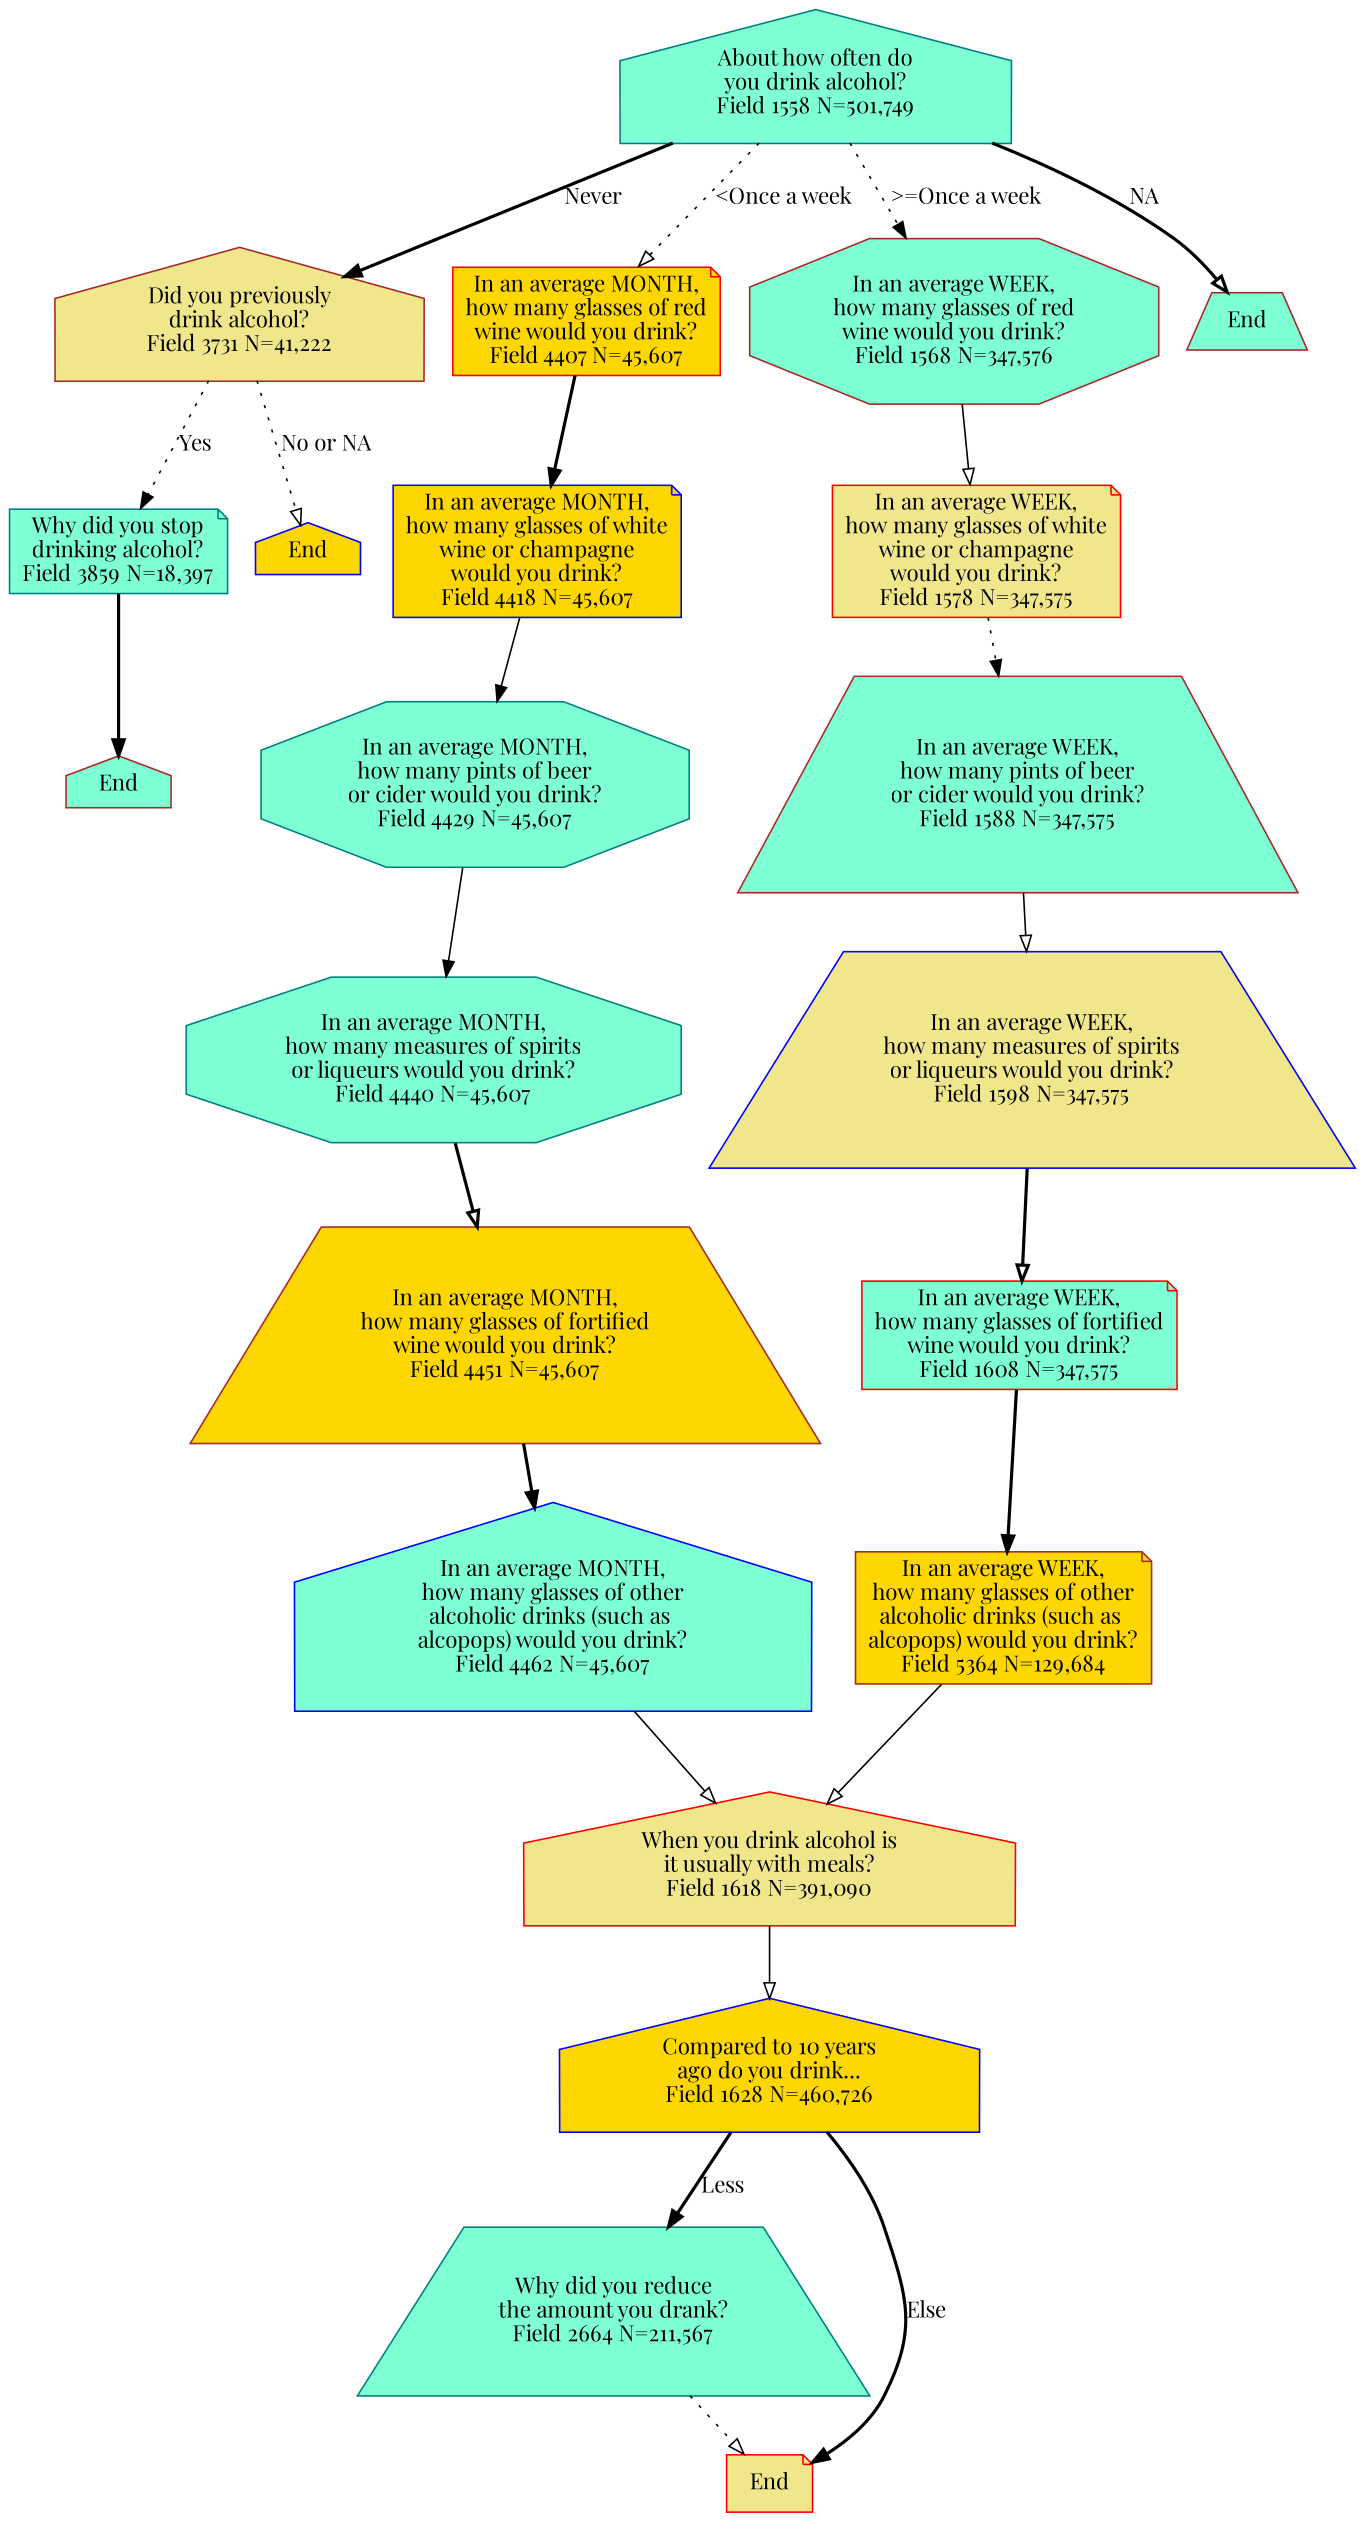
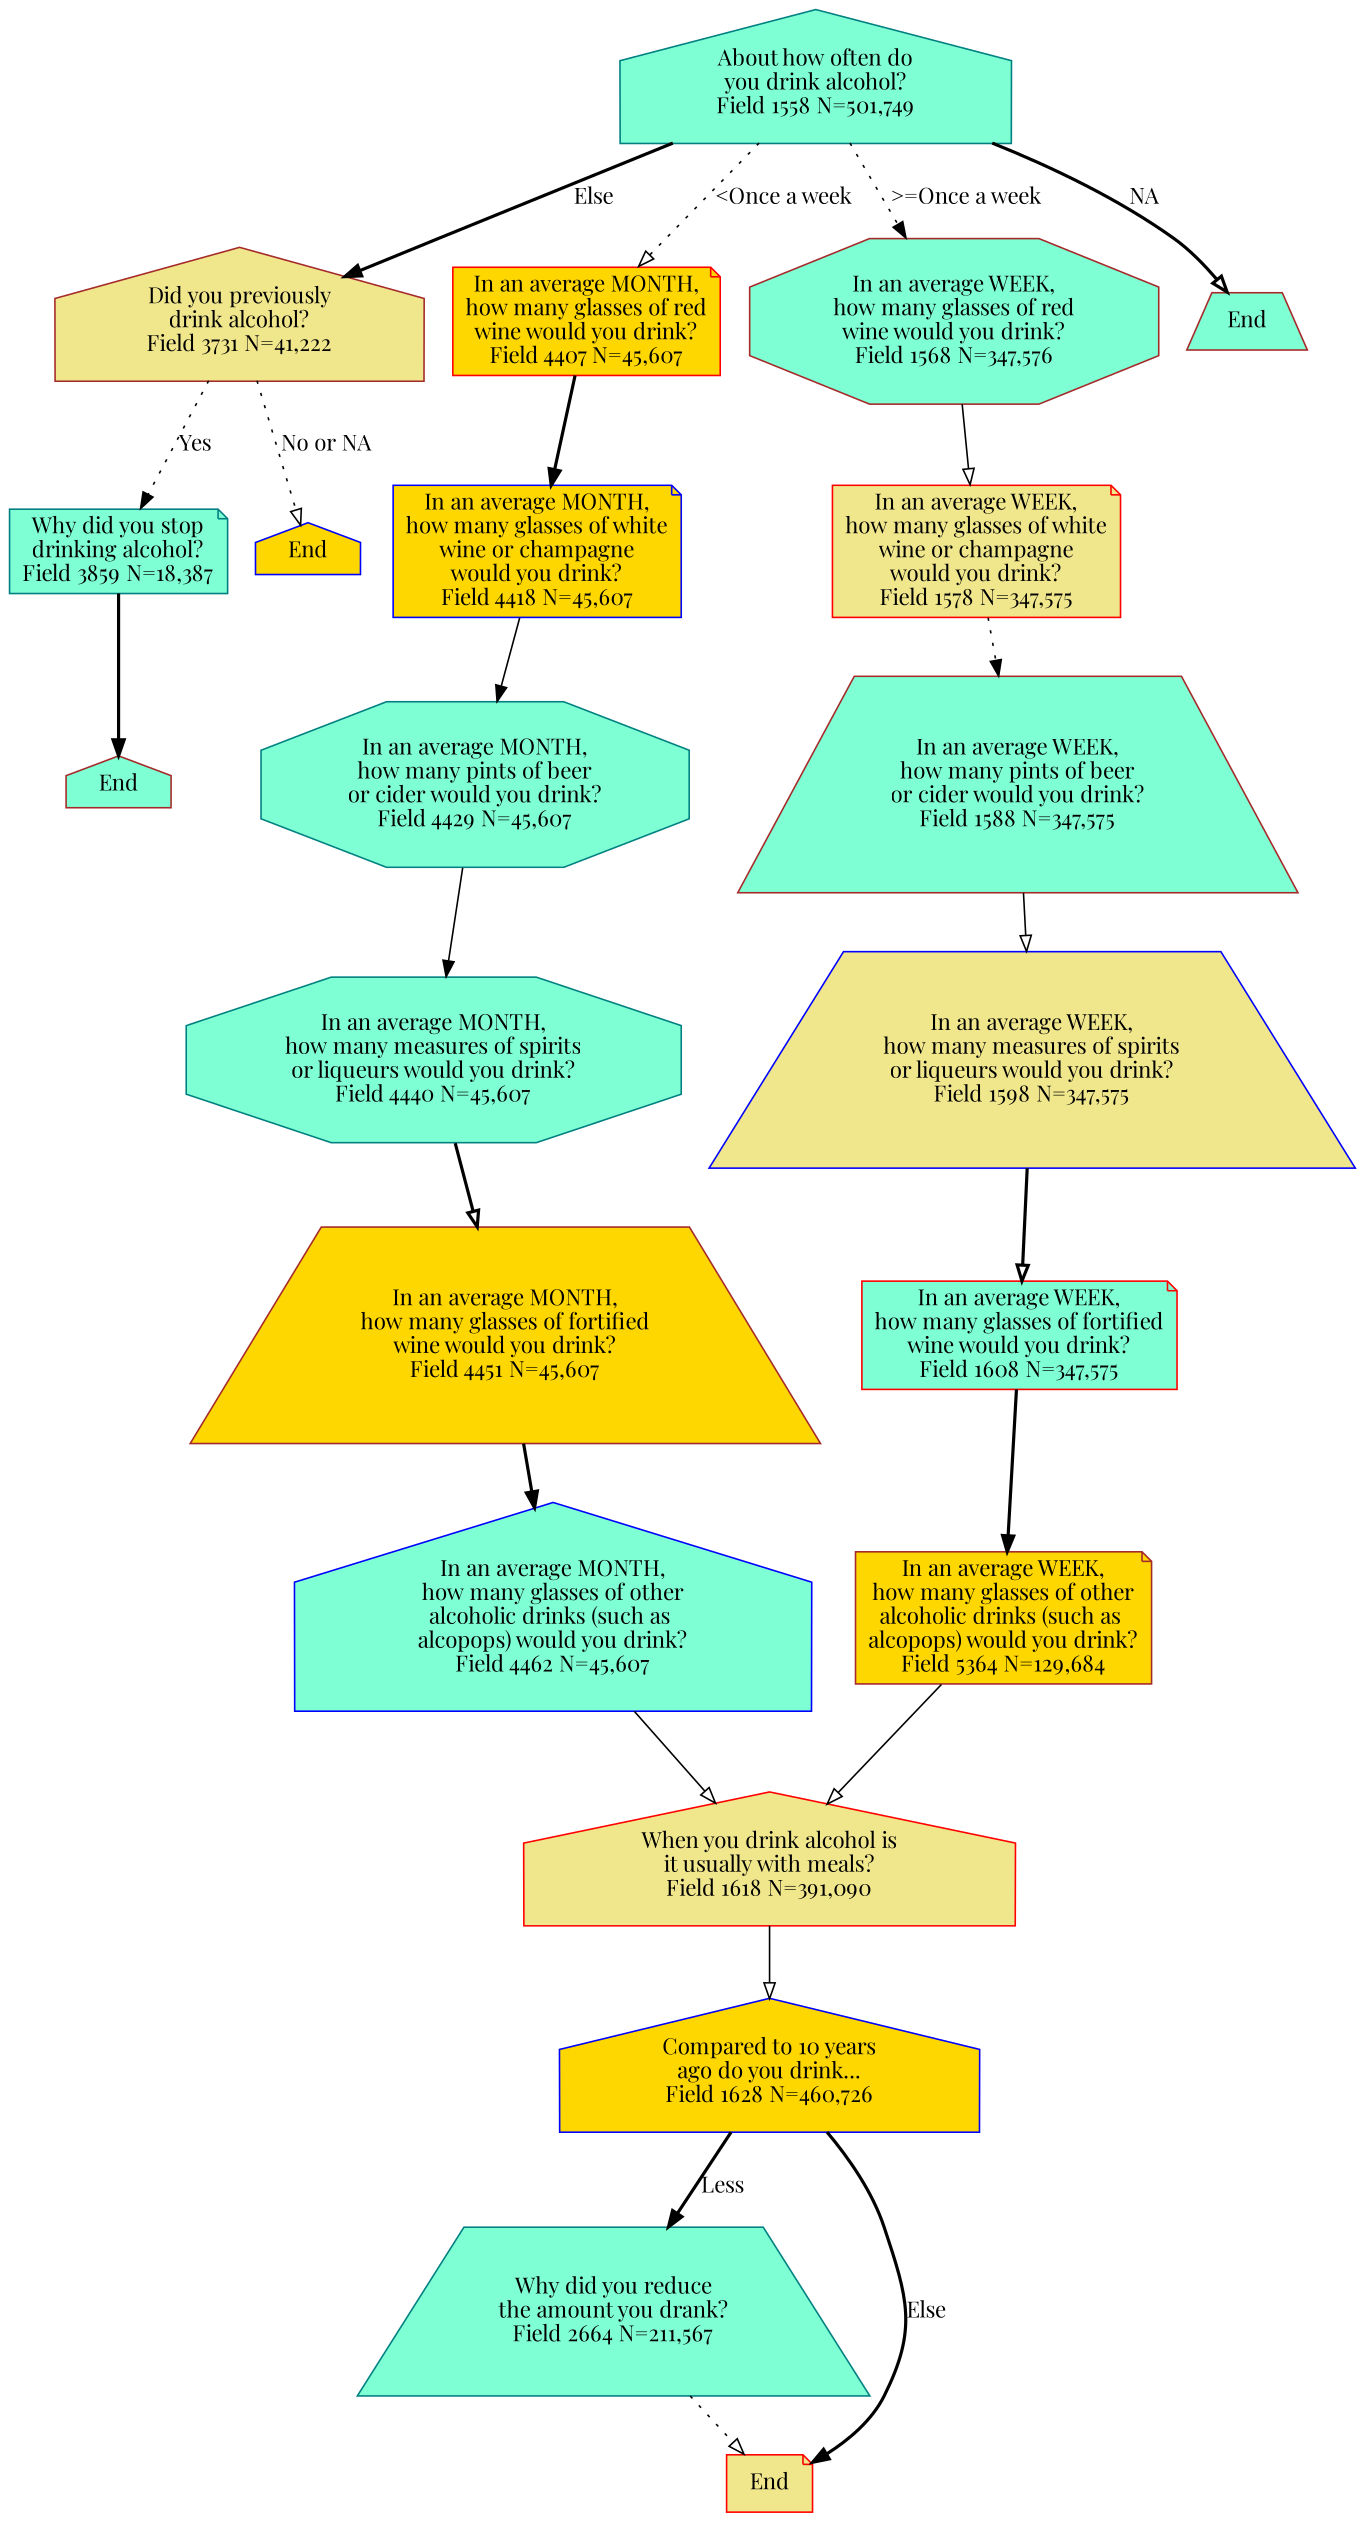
edge "About how often do you drink alcohol? Field 1558 N=501,749" -> "Did you previously drink alcohol? Field 3731 N=41,222": label "Never" -> "Else"
node "Why did you stop drinking alcohol? Field 3859 N=18,397": label "Why did you stop drinking alcohol? Field 3859 N=18,397" -> "Why did you stop drinking alcohol? Field 3859 N=18,387"
